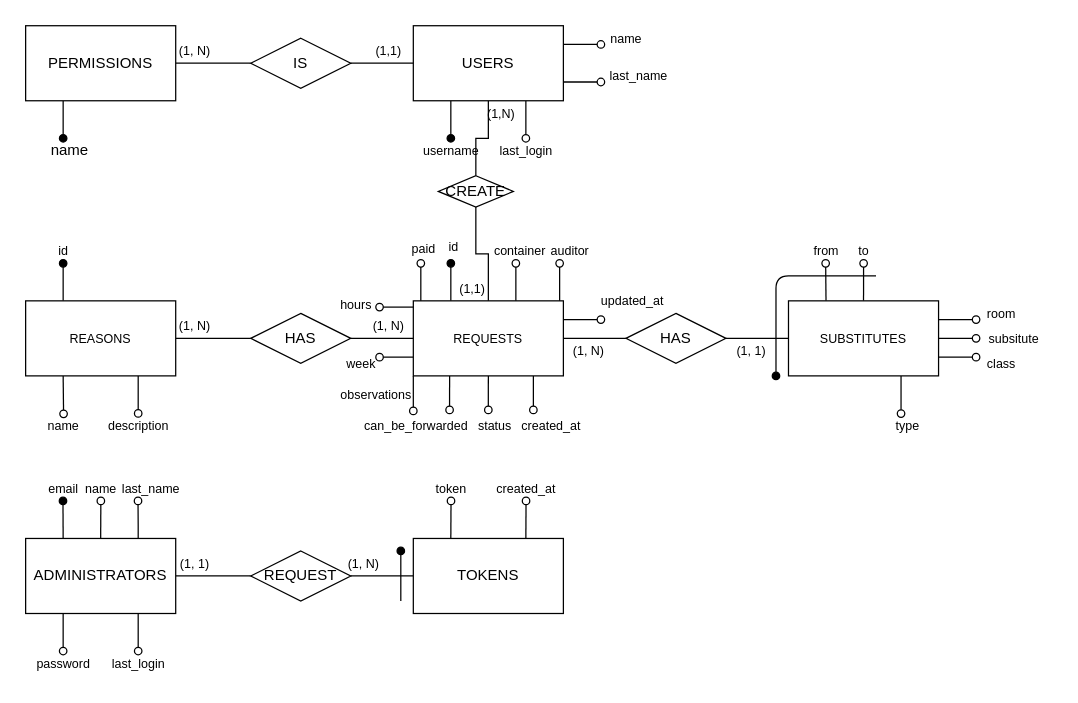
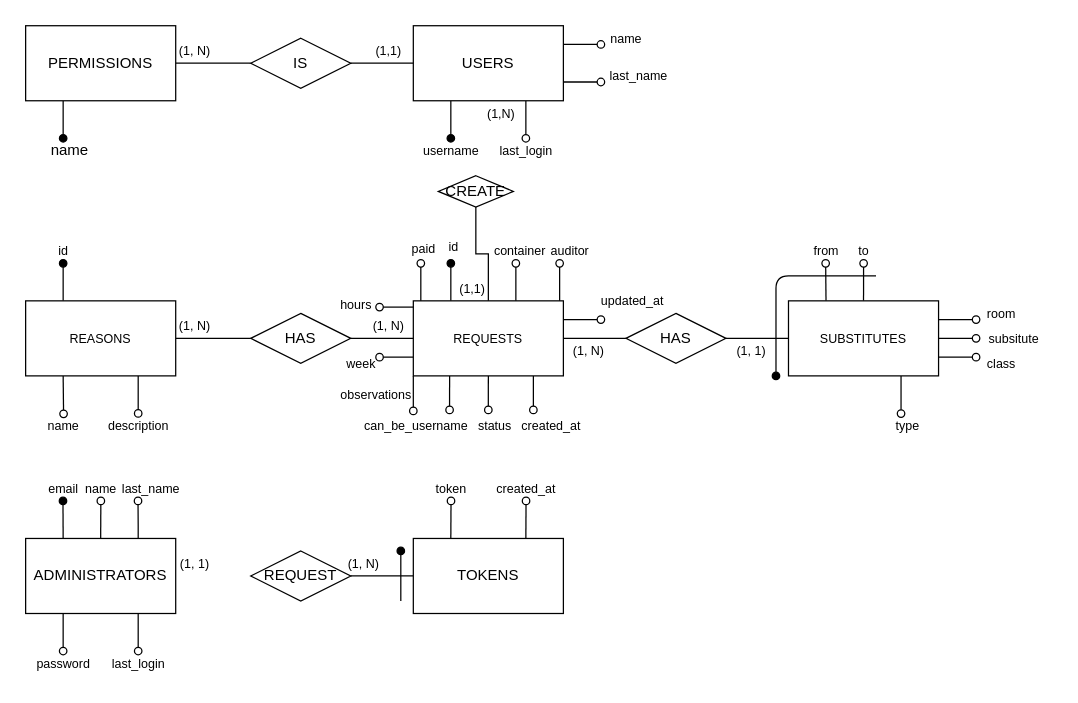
edge "USERS" -- "CREATE": removed
node "can_be_forwarded": label "can_be_forwarded" -> "can_be_username"
edge "ADMINISTRATORS" -- "REQUEST": removed
